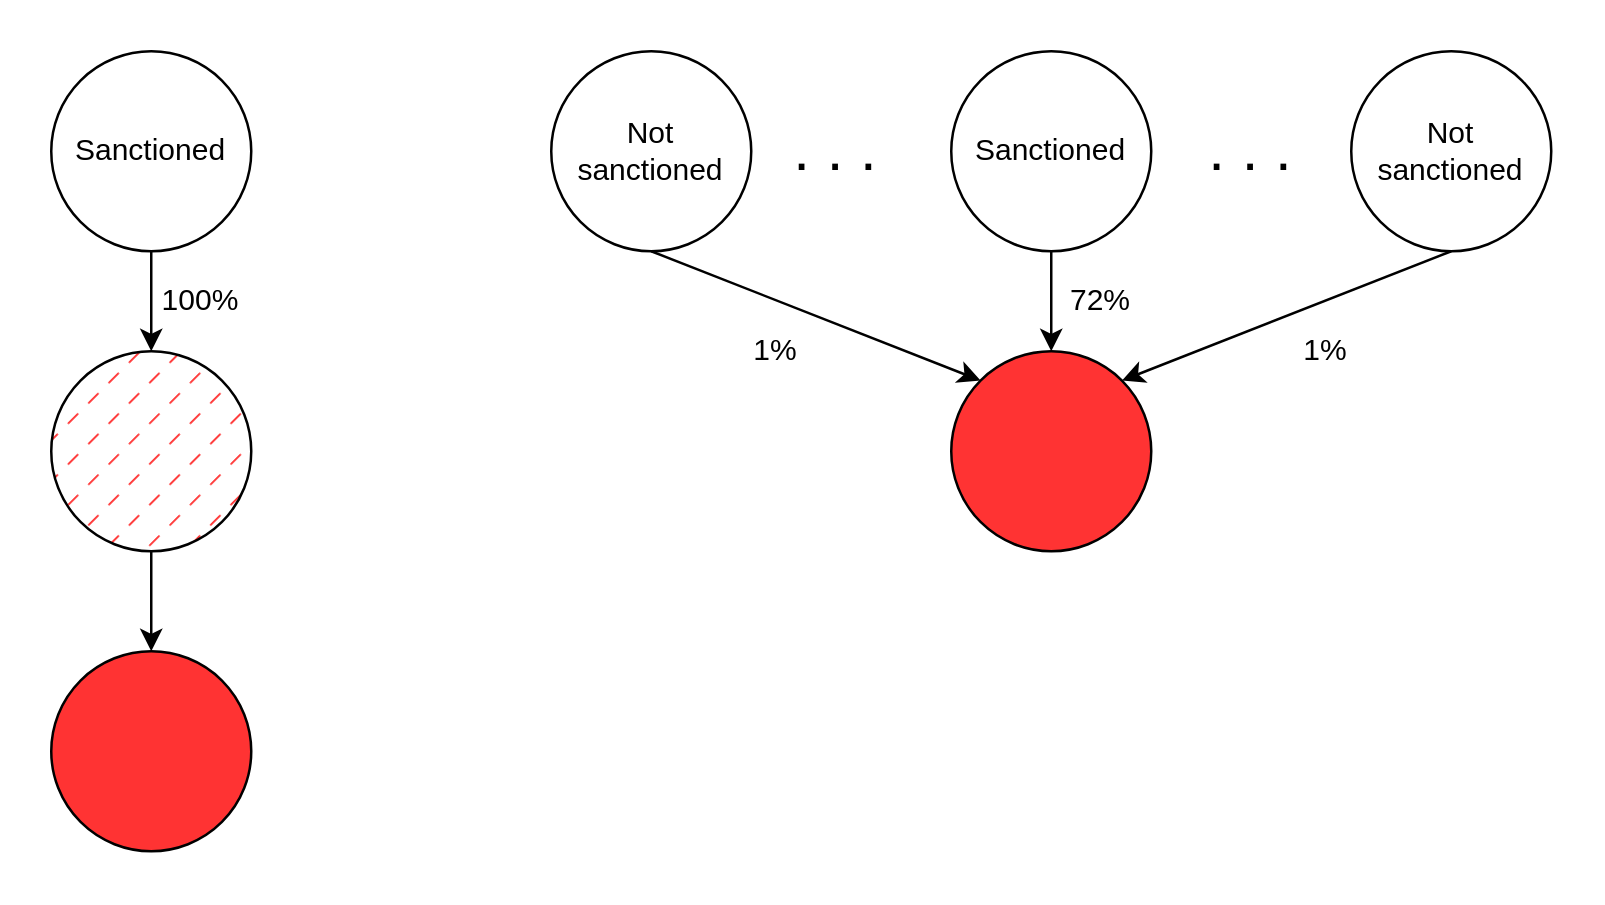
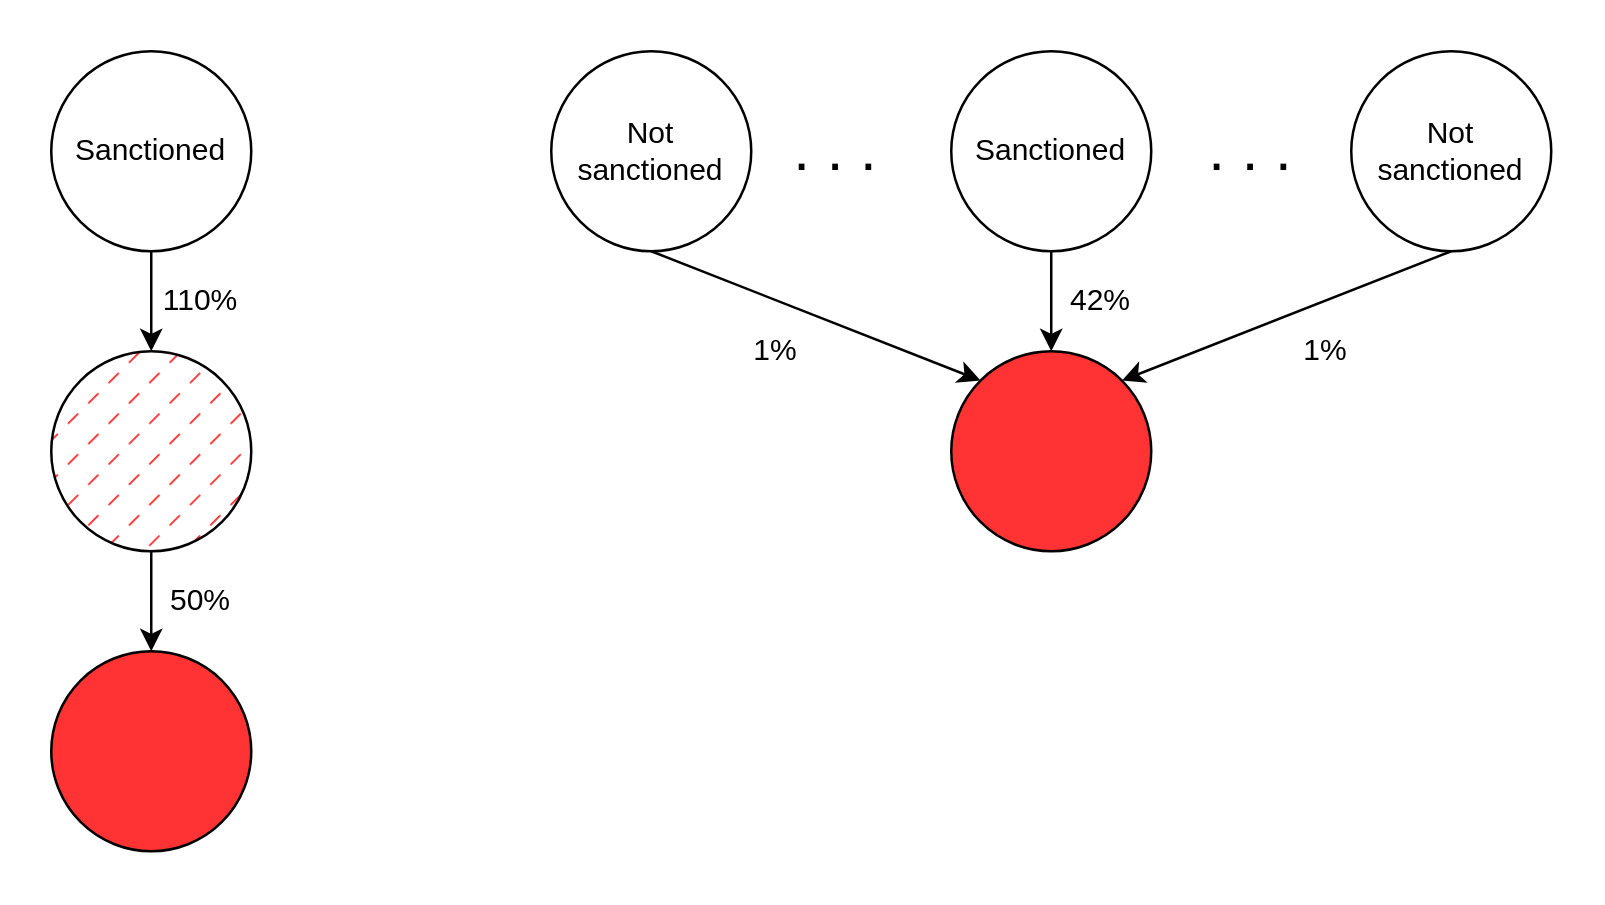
node "100%": label "100%" -> "110%"
node "72%": label "72%" -> "42%"
node "50%": added
